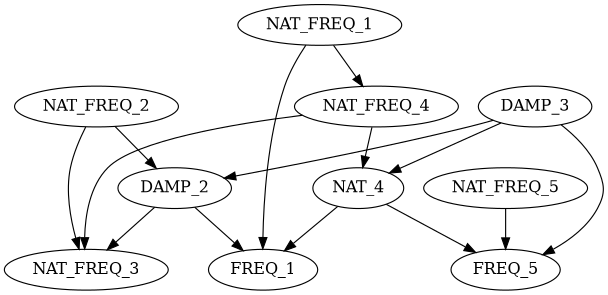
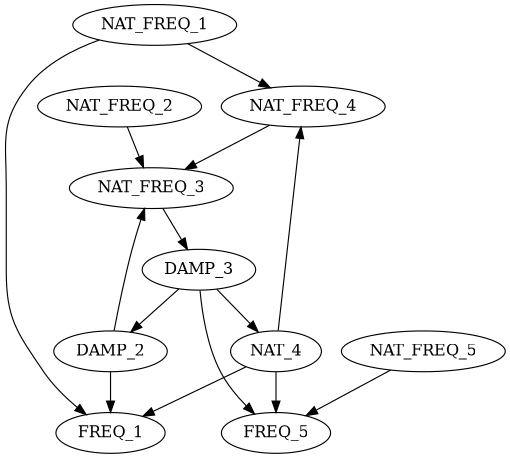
edge "NAT_FREQ_4" -> "NAT_4": reversed
edge "NAT_FREQ_2" -> "DAMP_2": removed
edge "NAT_FREQ_3" -> "DAMP_3": added
